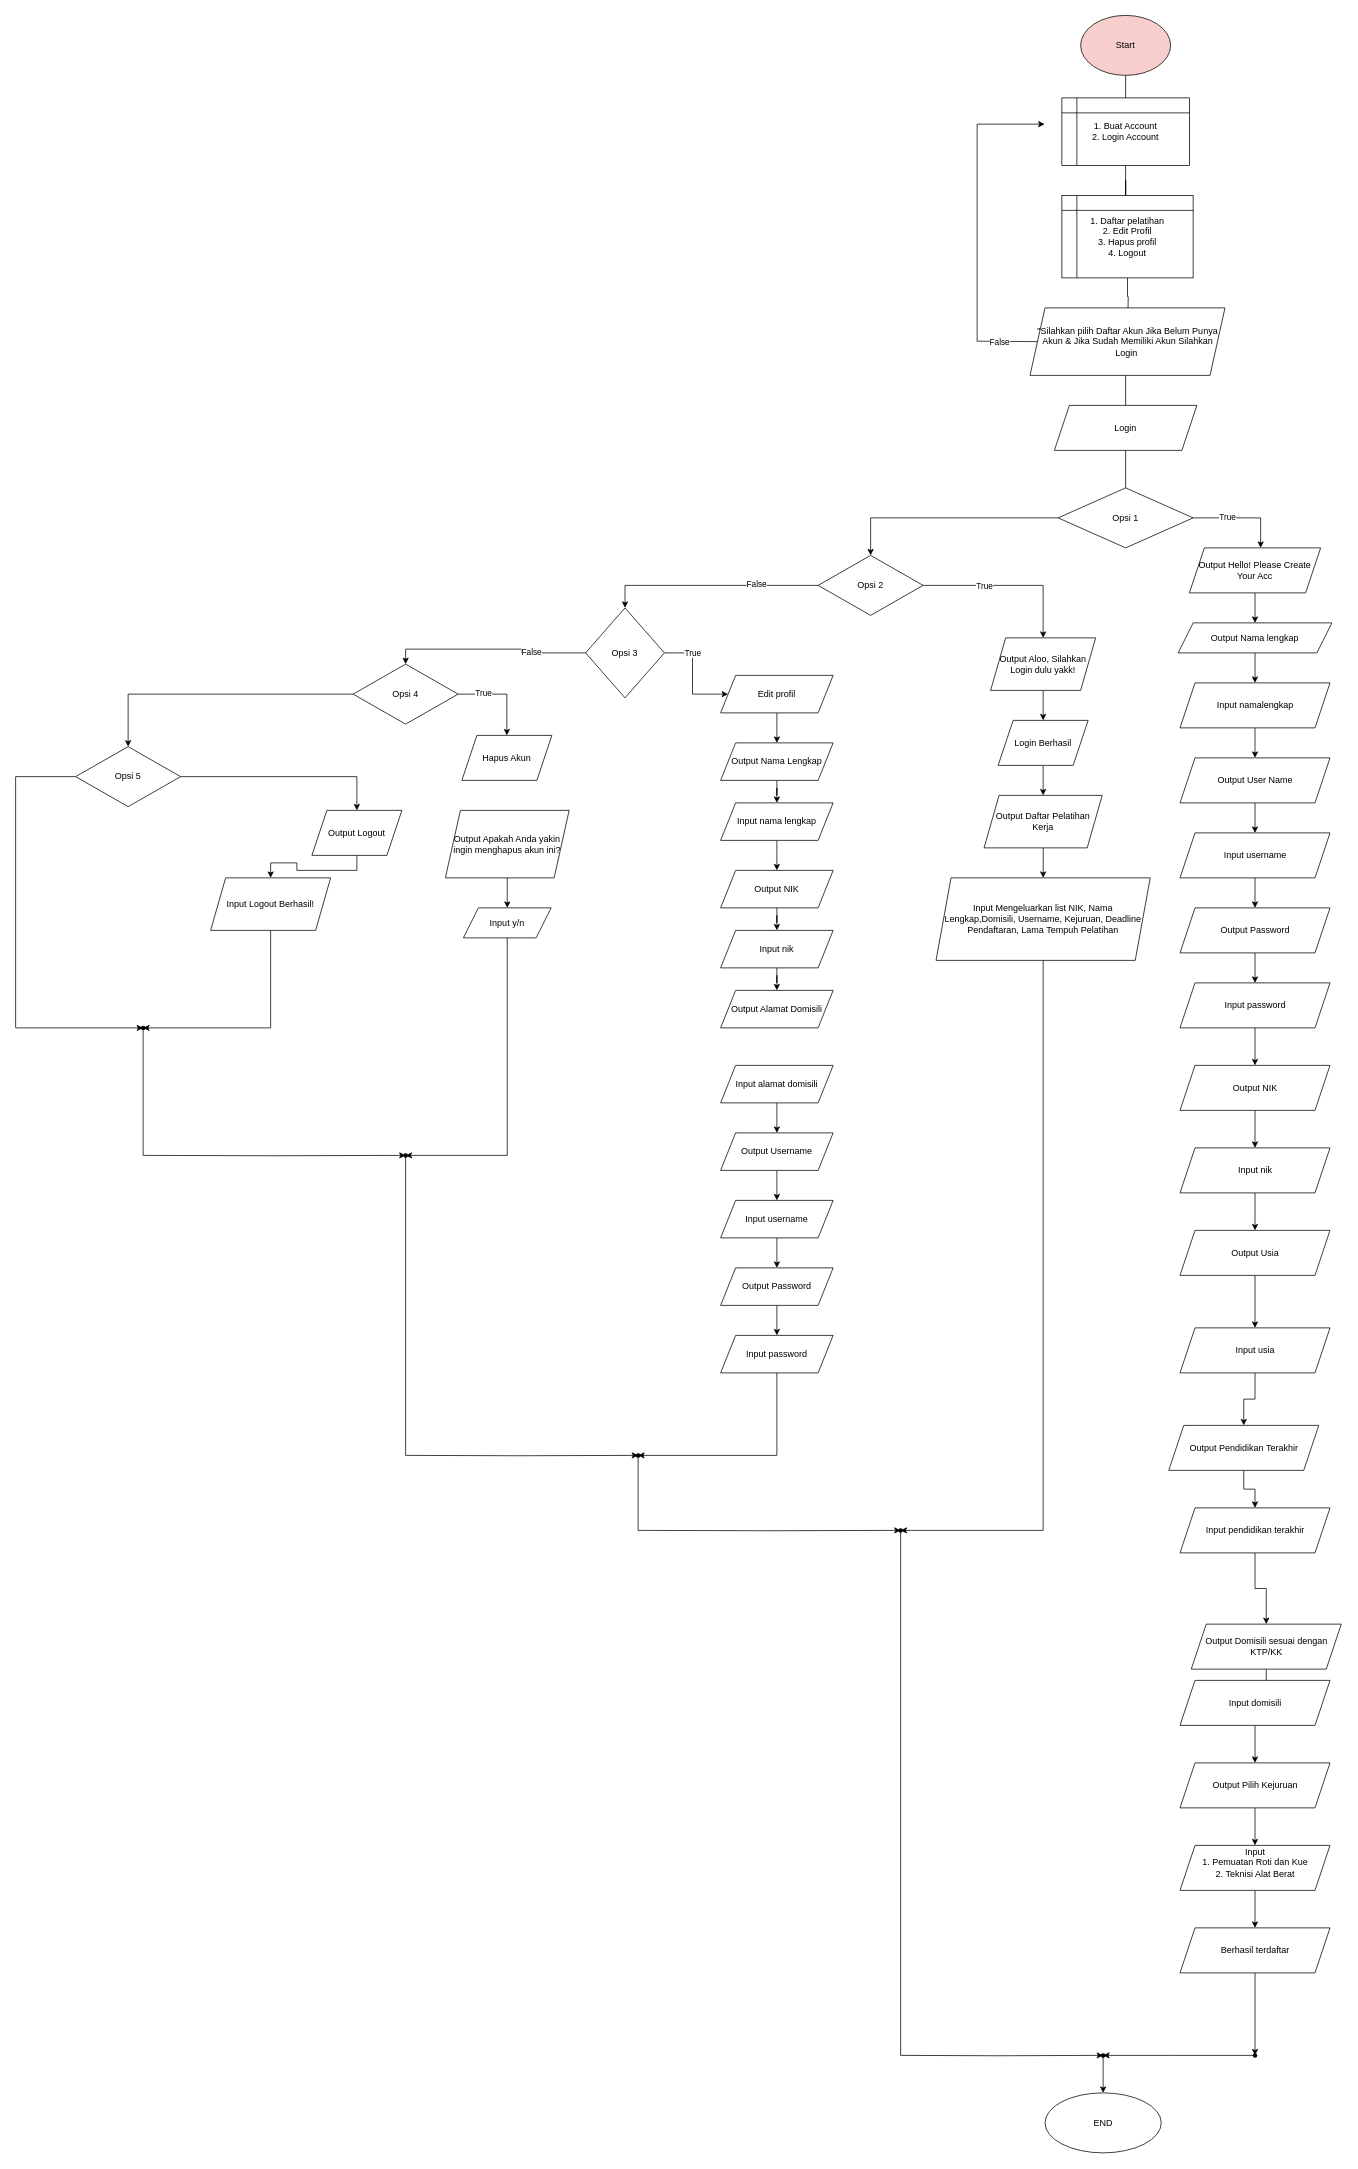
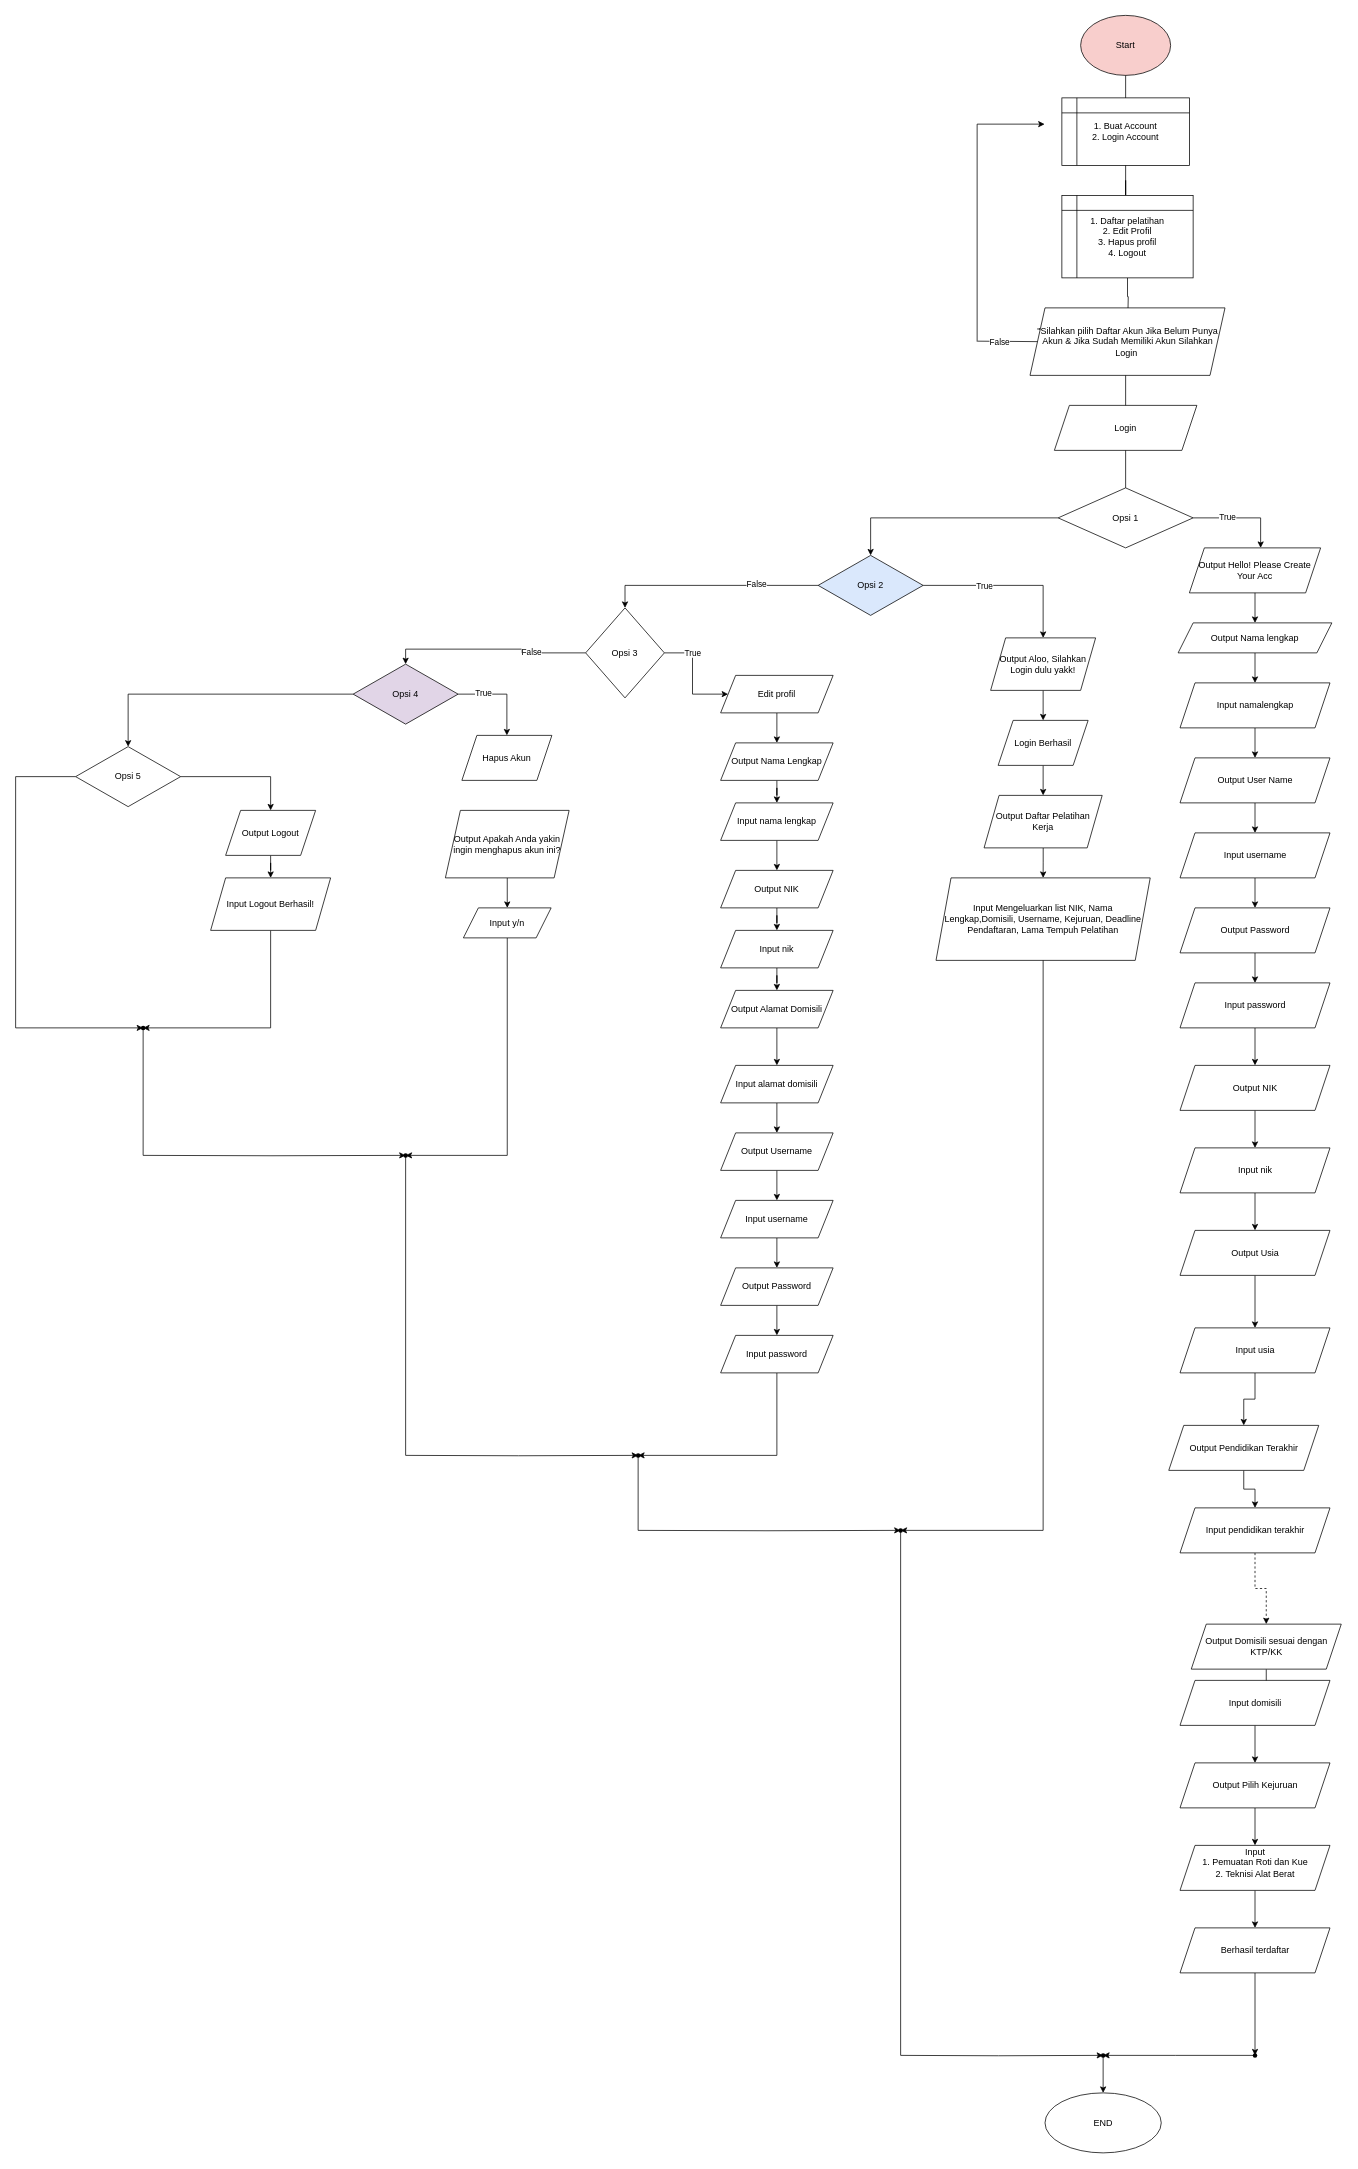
node "Opsi 2": fillcolor #ffffff -> #dae8fc
node "Opsi 4": fillcolor #ffffff -> #e1d5e7
node "Output Logout": moved (357, 833) -> (270, 833)
edge "Output Alamat Domisili" -> "Input alamat domisili": added
edge "Input pendidikan terakhir" -> "Output Domisili sesuai dengan KTP/KK": style solid -> dashed
